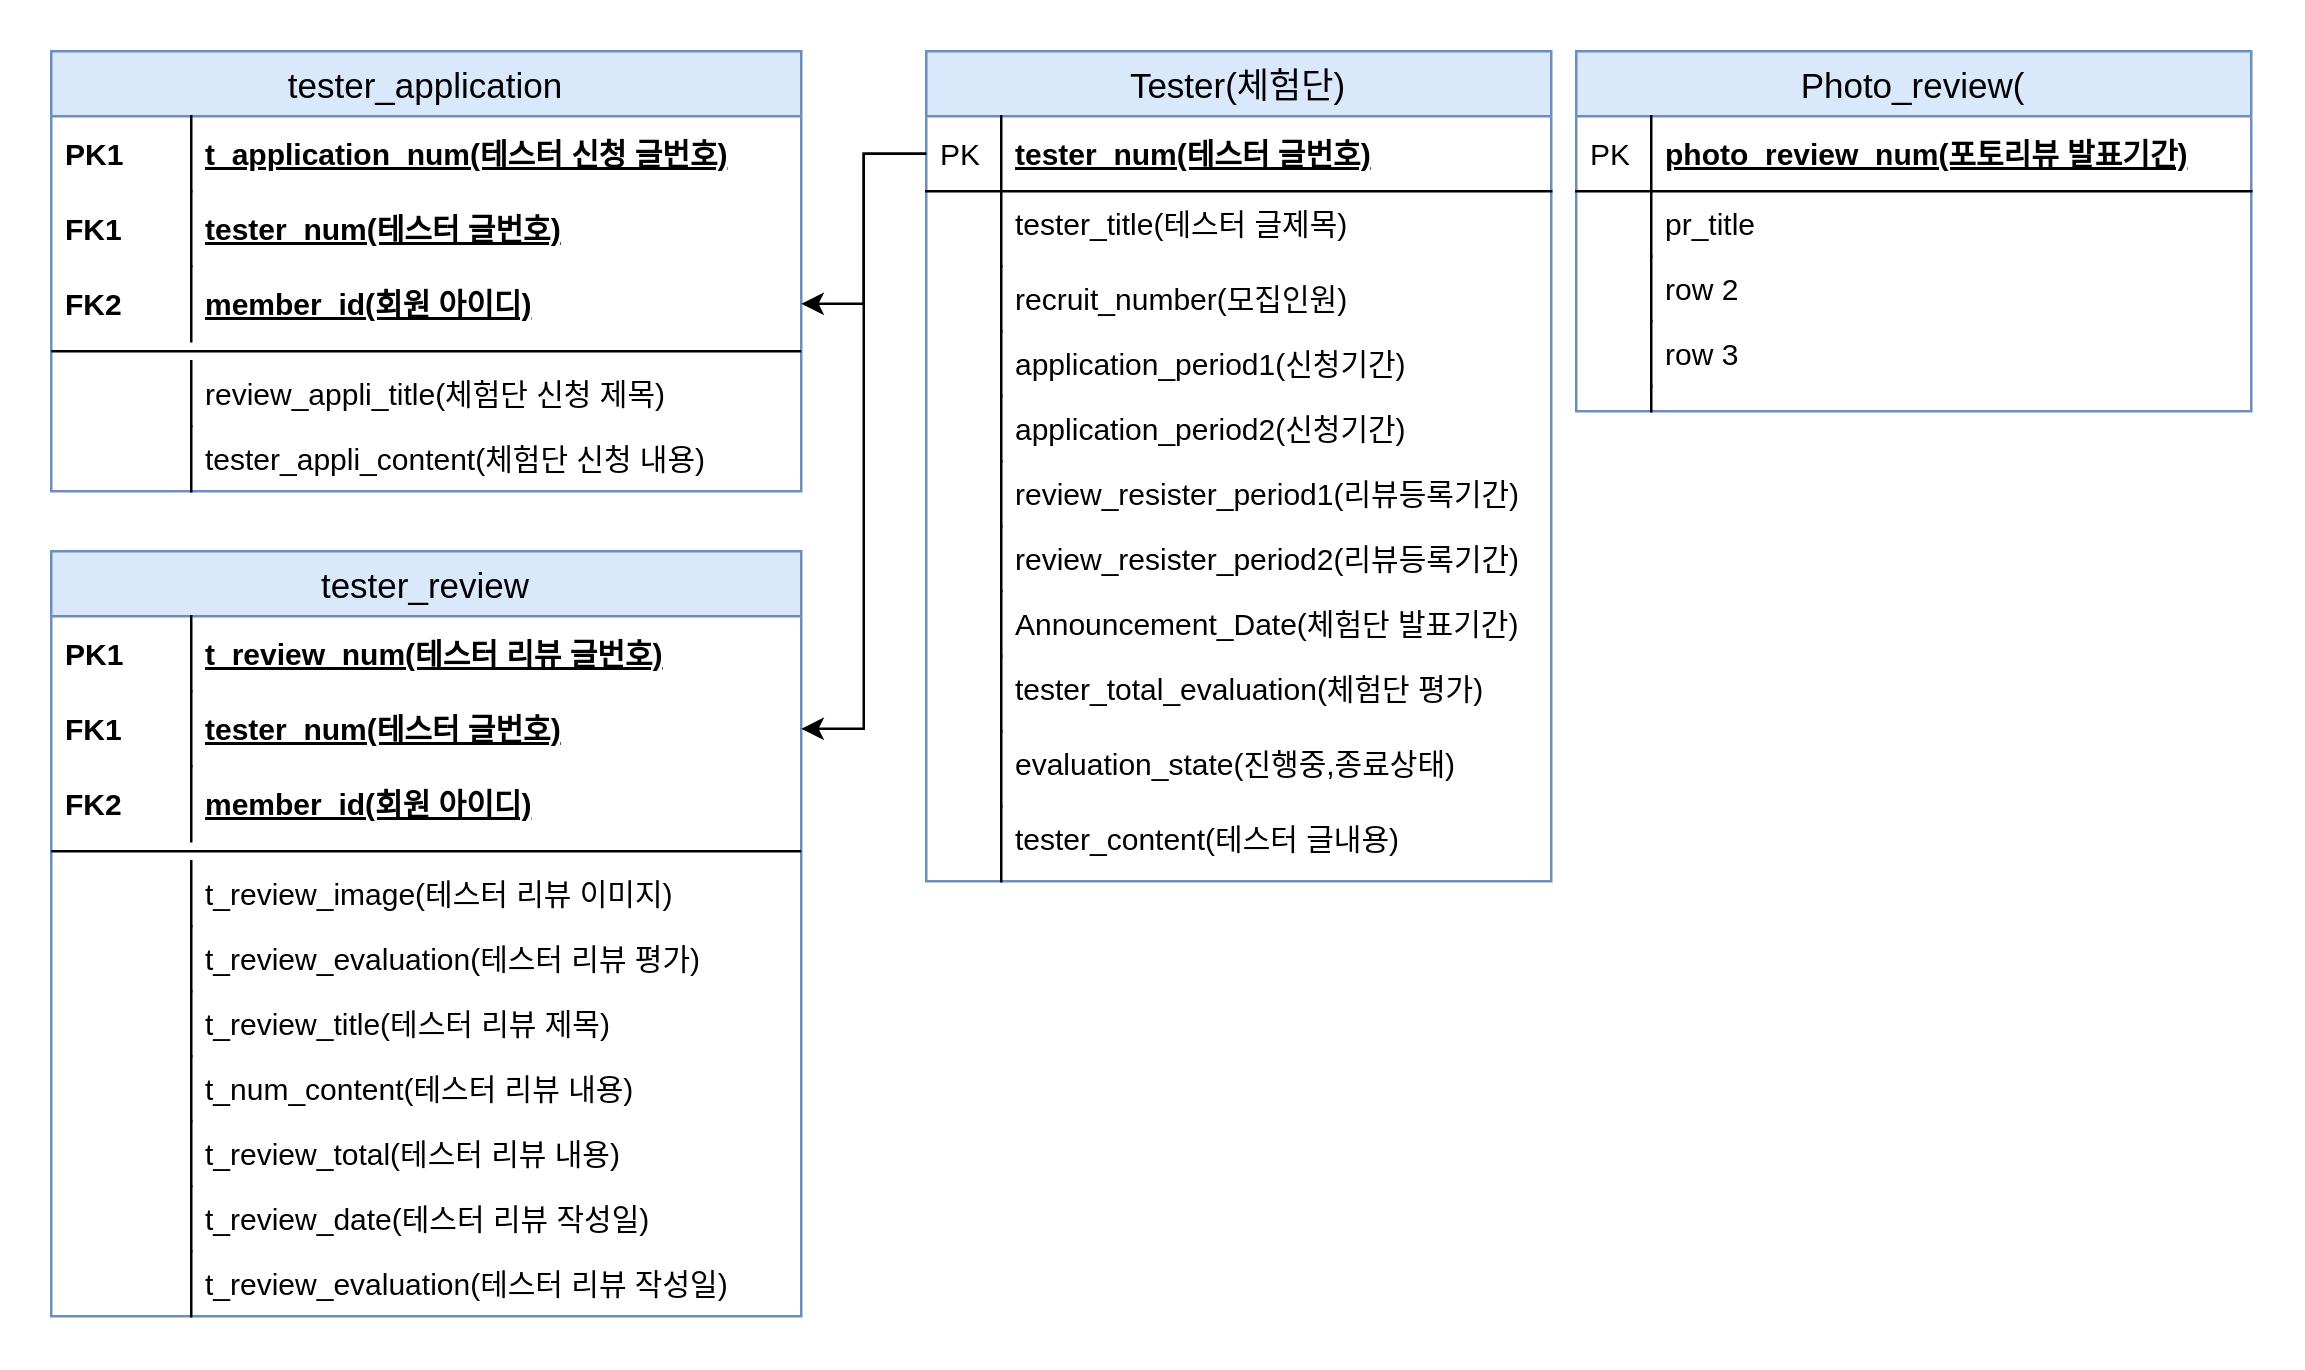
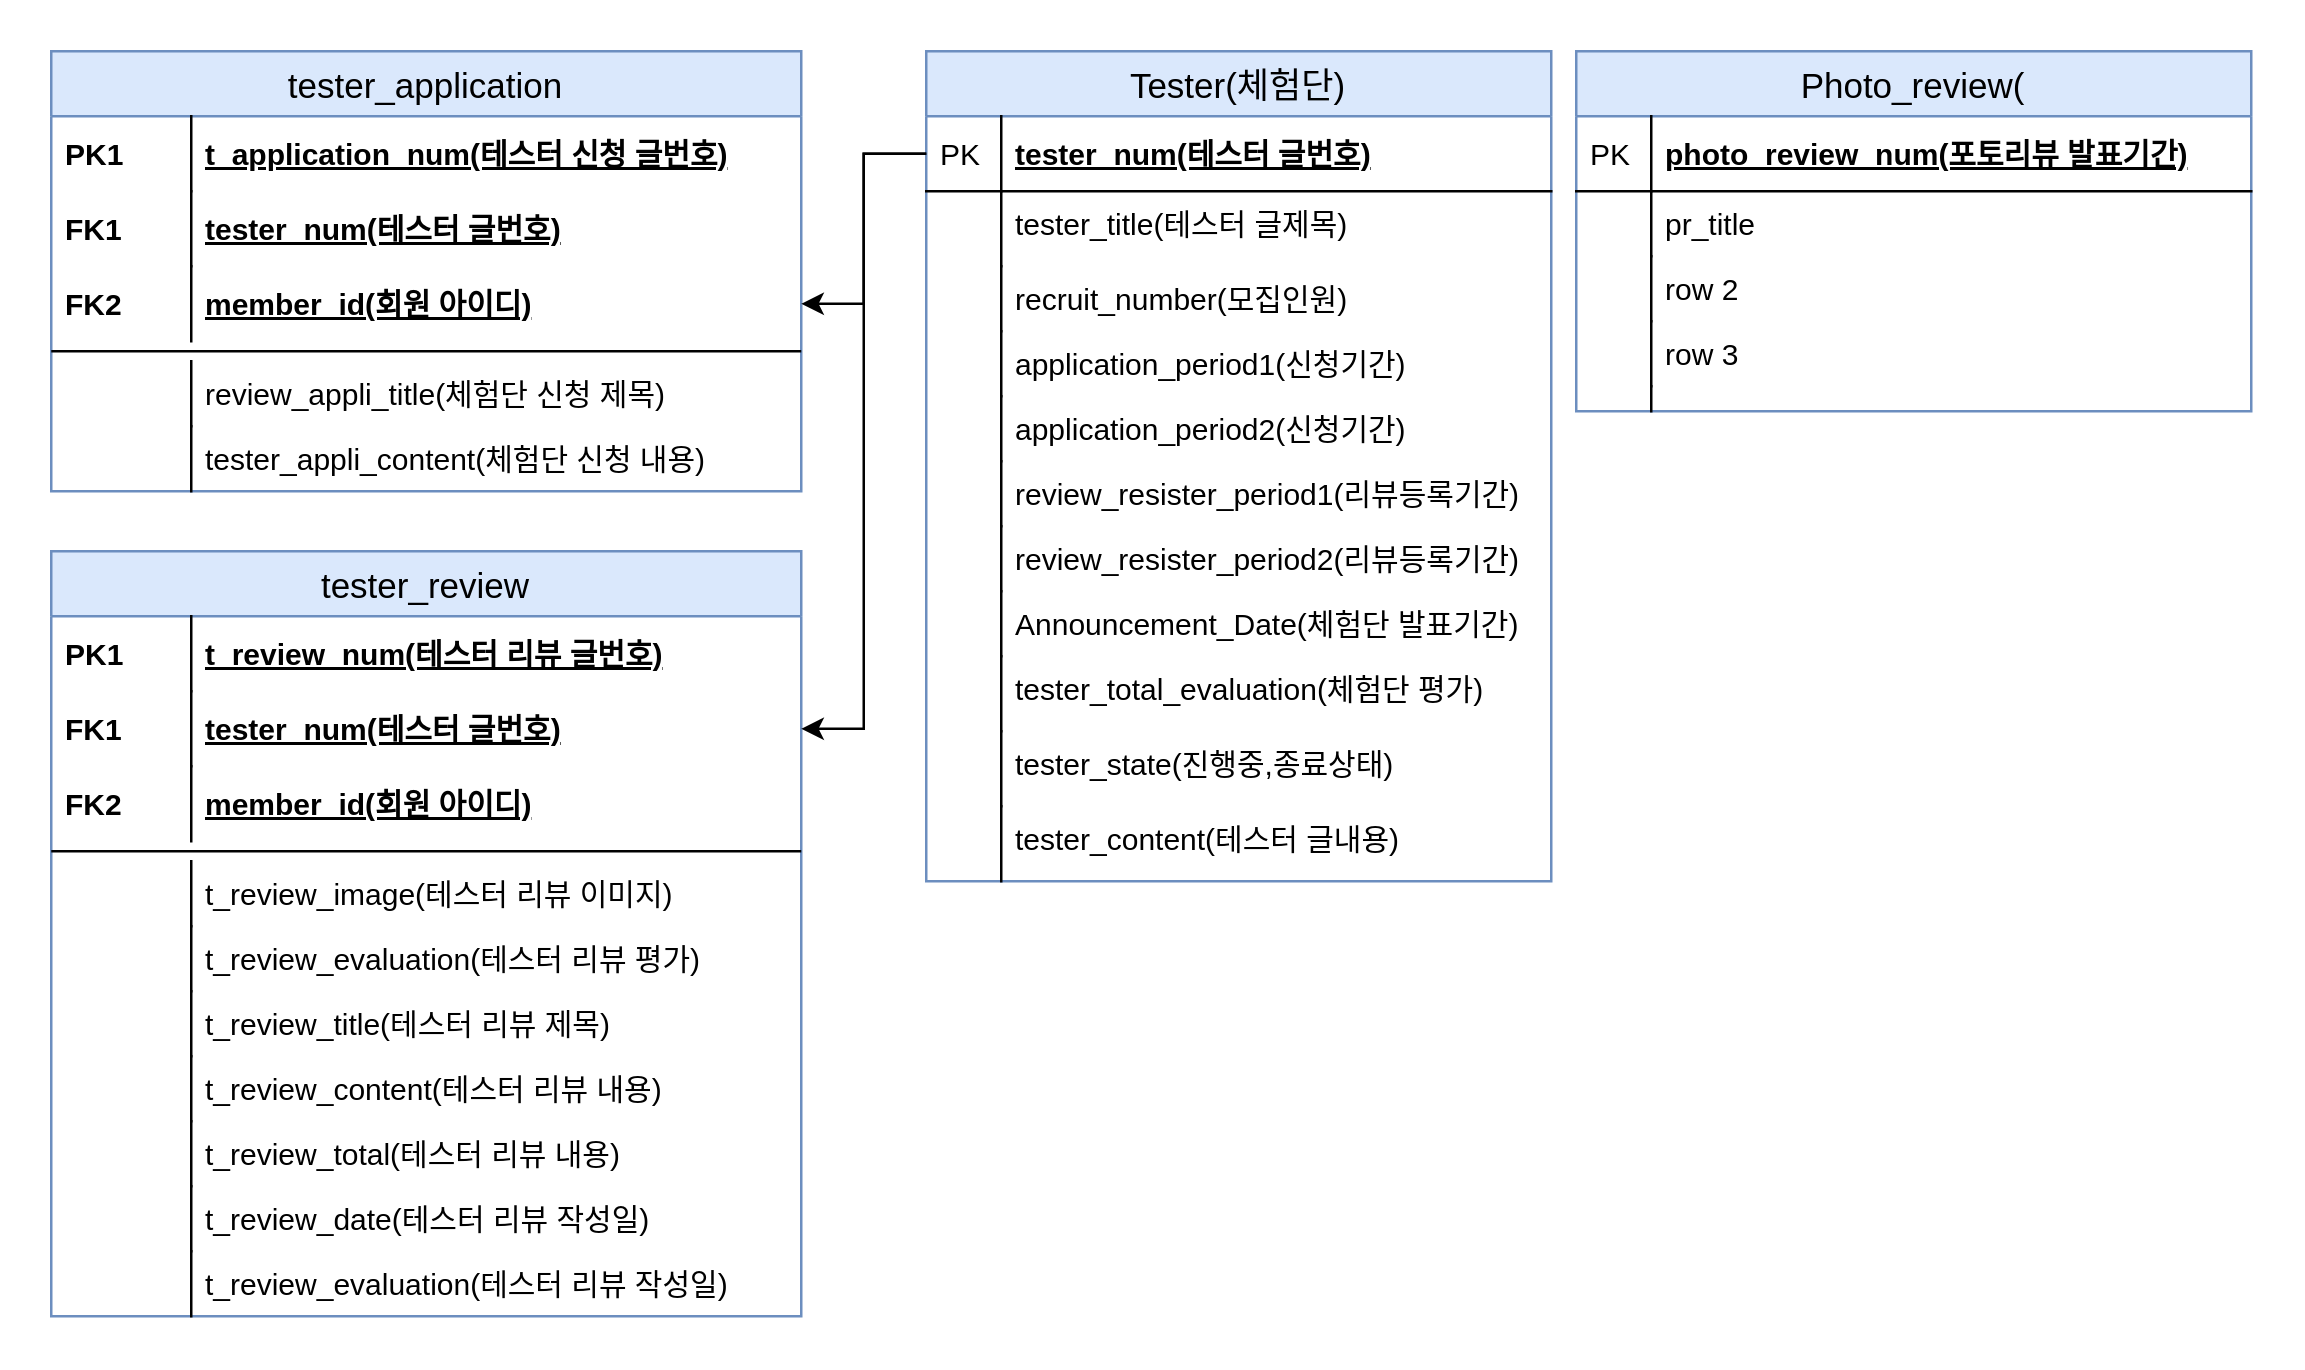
node "evaluation_state(진행중,종료상태)": label "evaluation_state(진행중,종료상태)" -> "tester_state(진행중,종료상태)"
node "t_num_content(테스터 리뷰 내용)": label "t_num_content(테스터 리뷰 내용)" -> "t_review_content(테스터 리뷰 내용)"
